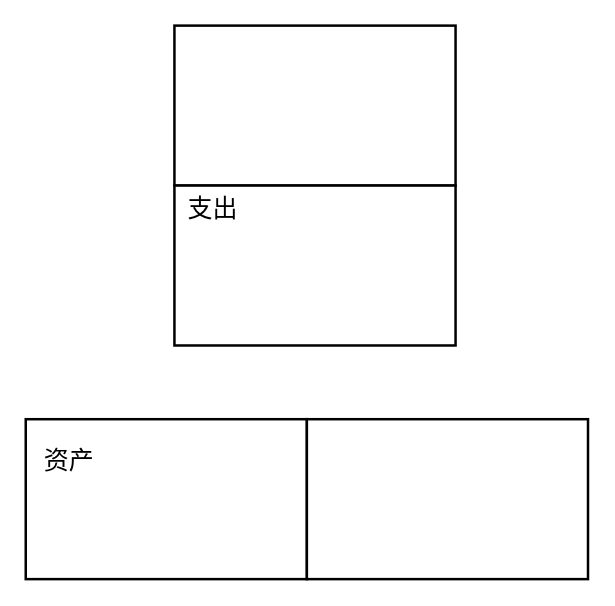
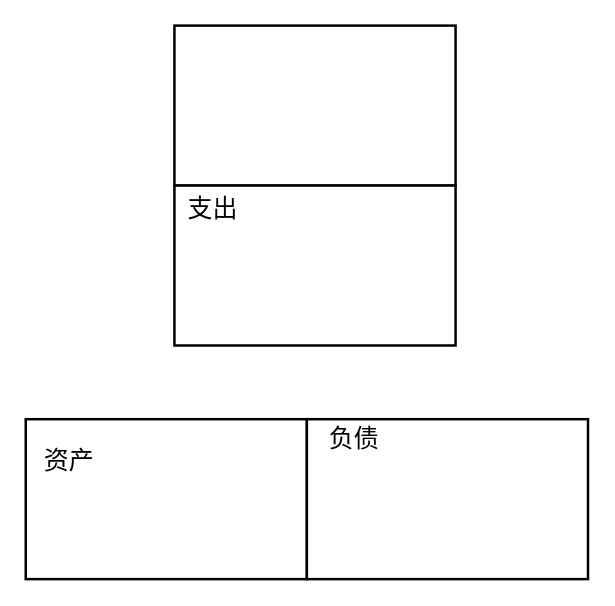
node "负债": added
